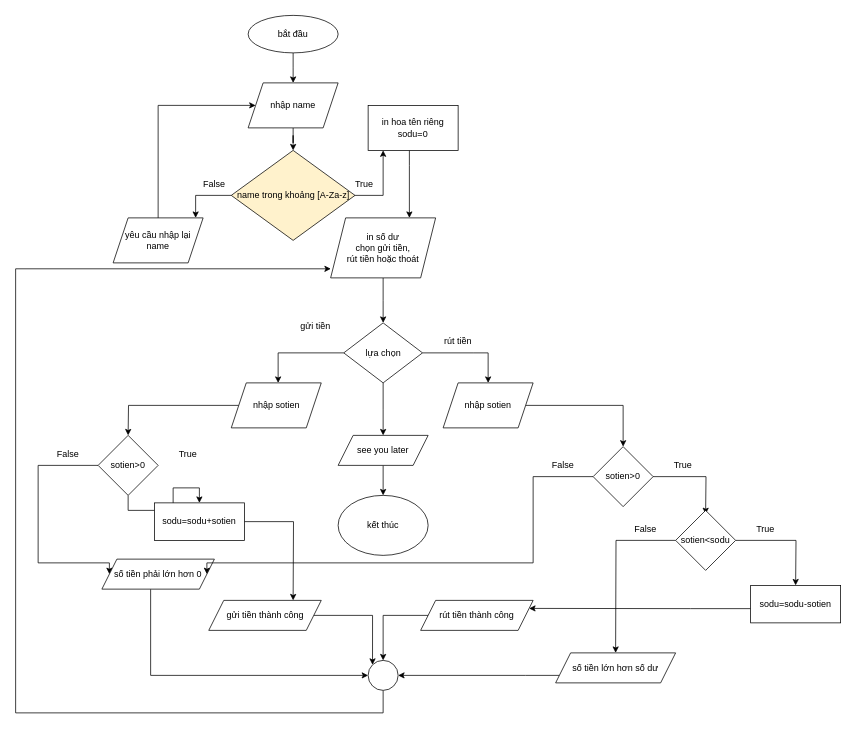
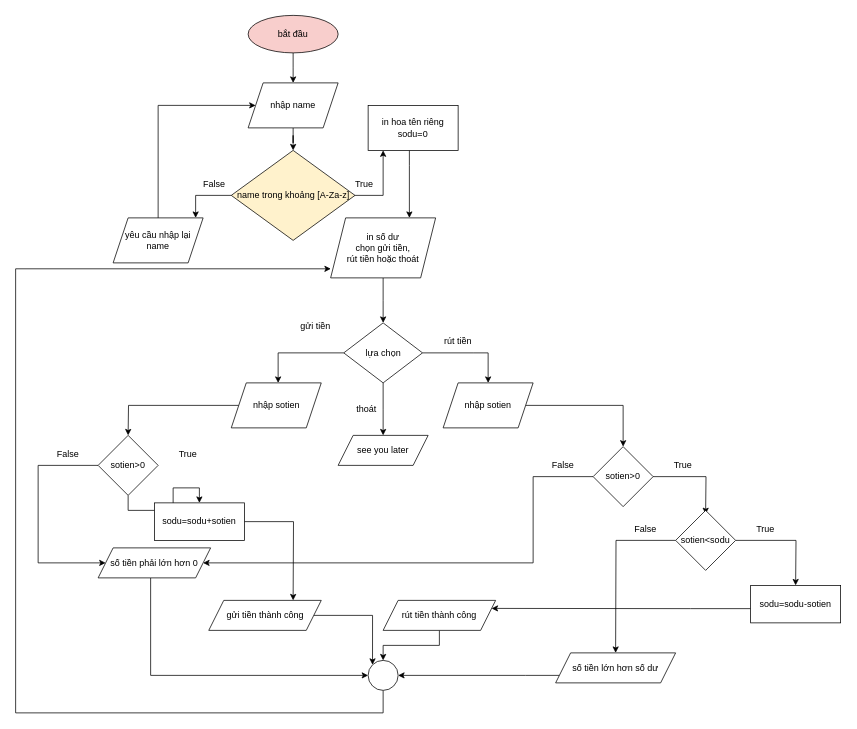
node "bắt đầu": fillcolor #ffffff -> #f8cecc
node "thoát": added
edge "see you later" -> "kết thúc": removed
node "kết thúc": removed
node "số tiền phải lớn hơn 0": moved (158, 574) -> (154, 563)
node "rút tiền thành công": moved (477, 615) -> (439, 615)
